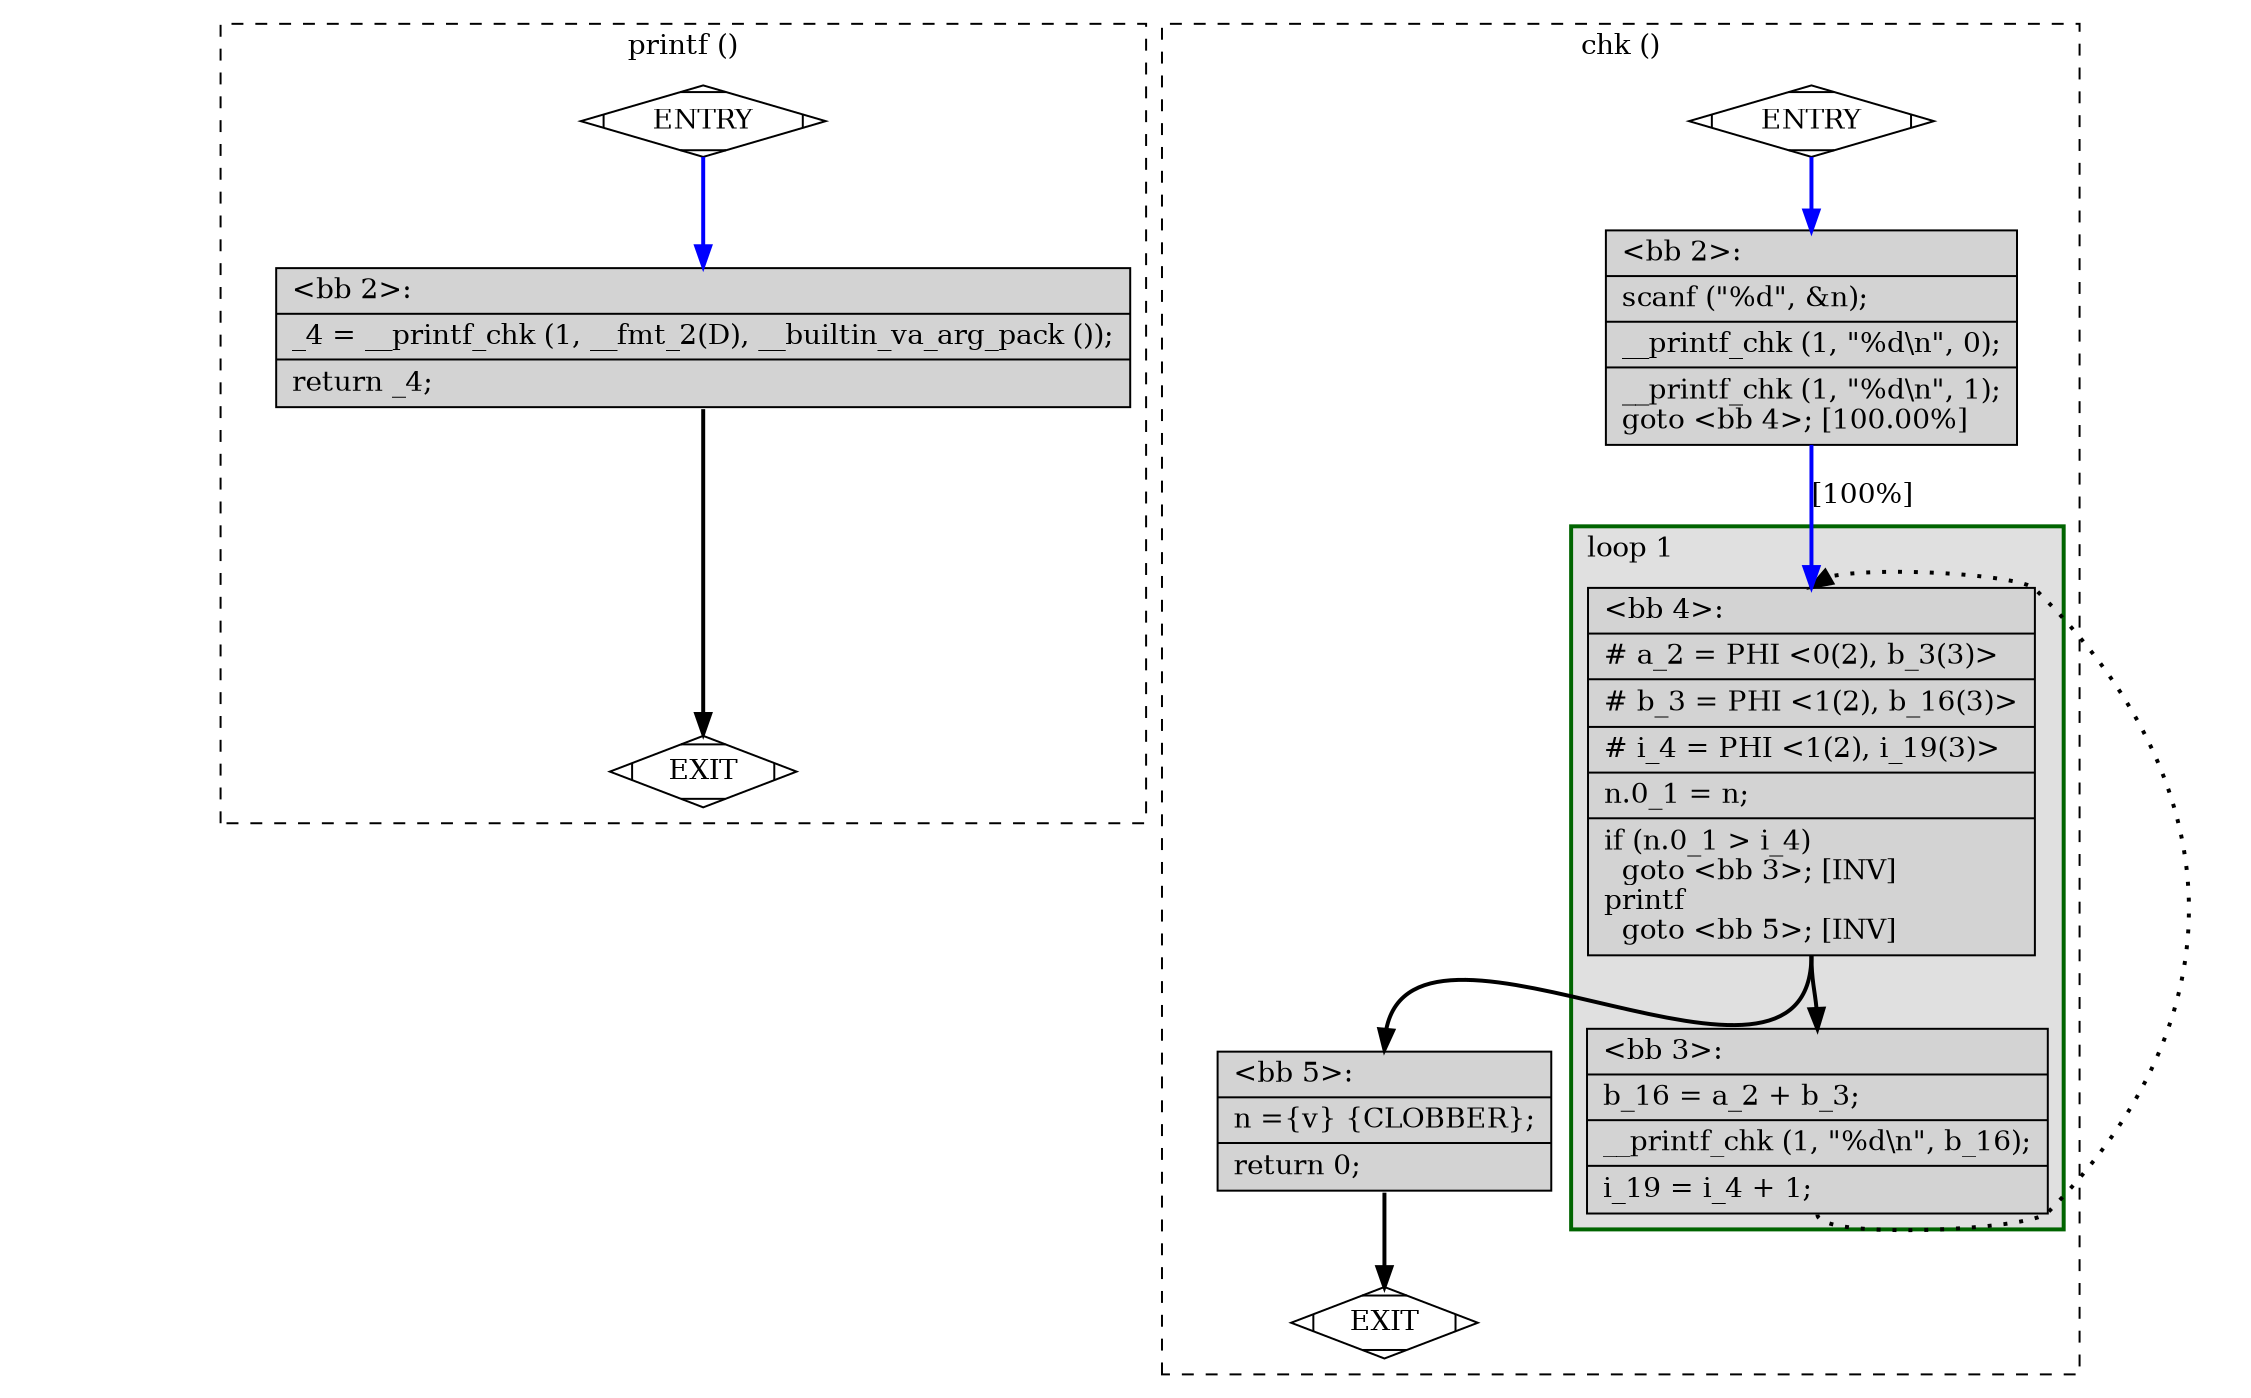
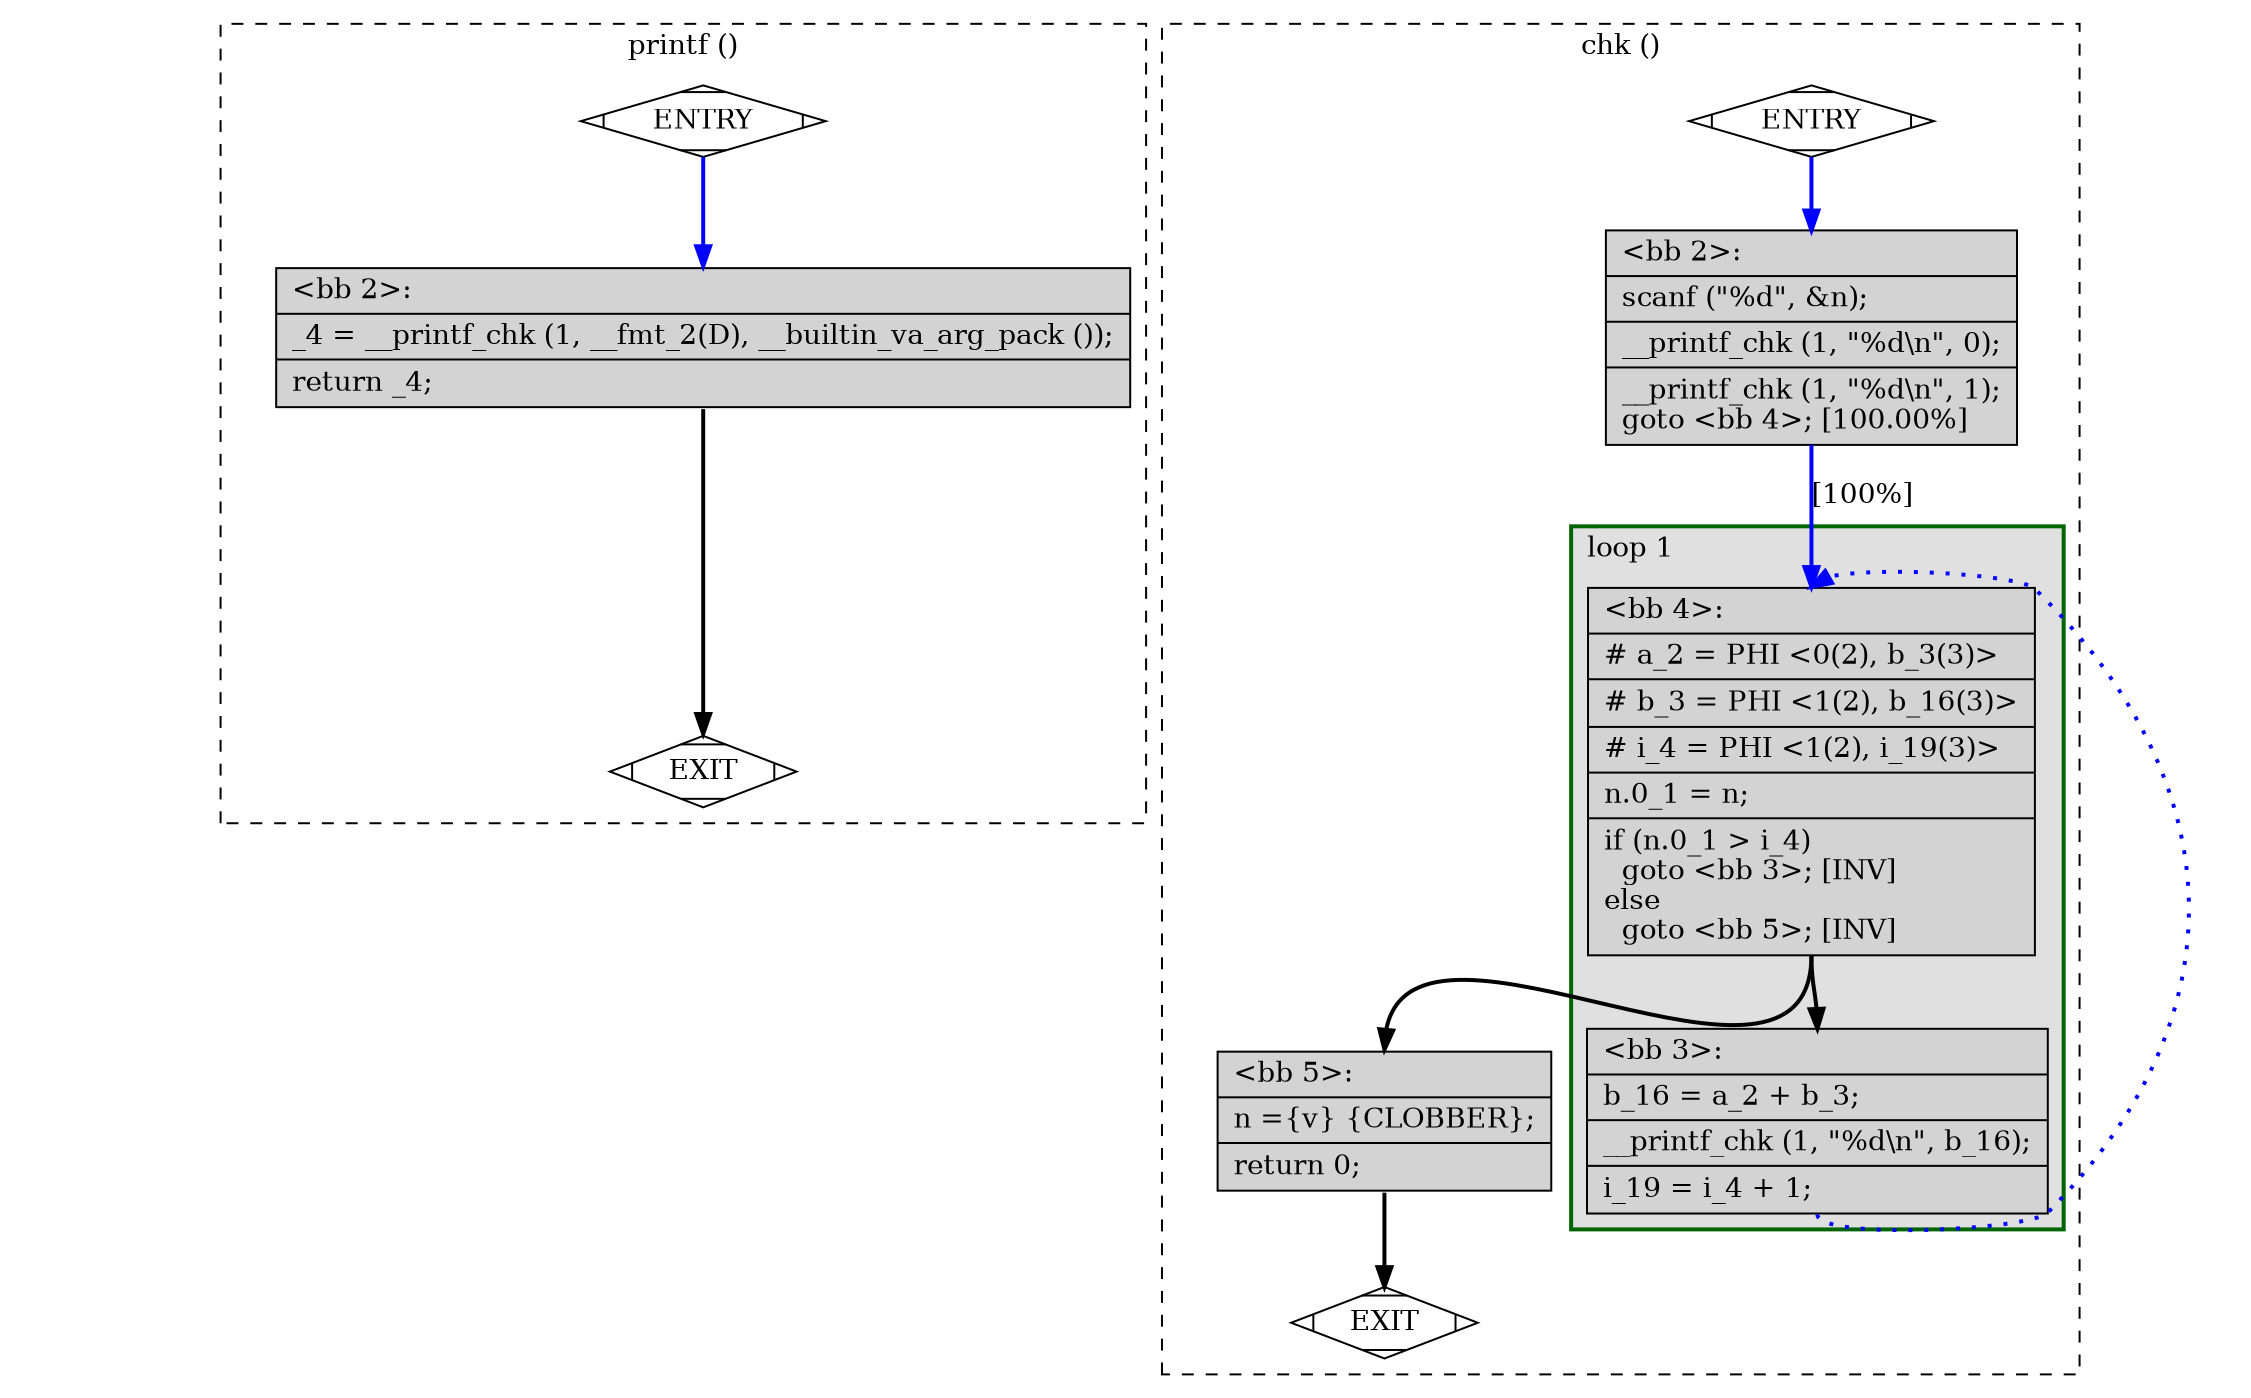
node "<bb 4>:": text "printf" -> "else"
edge "<bb 3>:" -> "<bb 4>:": color black -> blue
